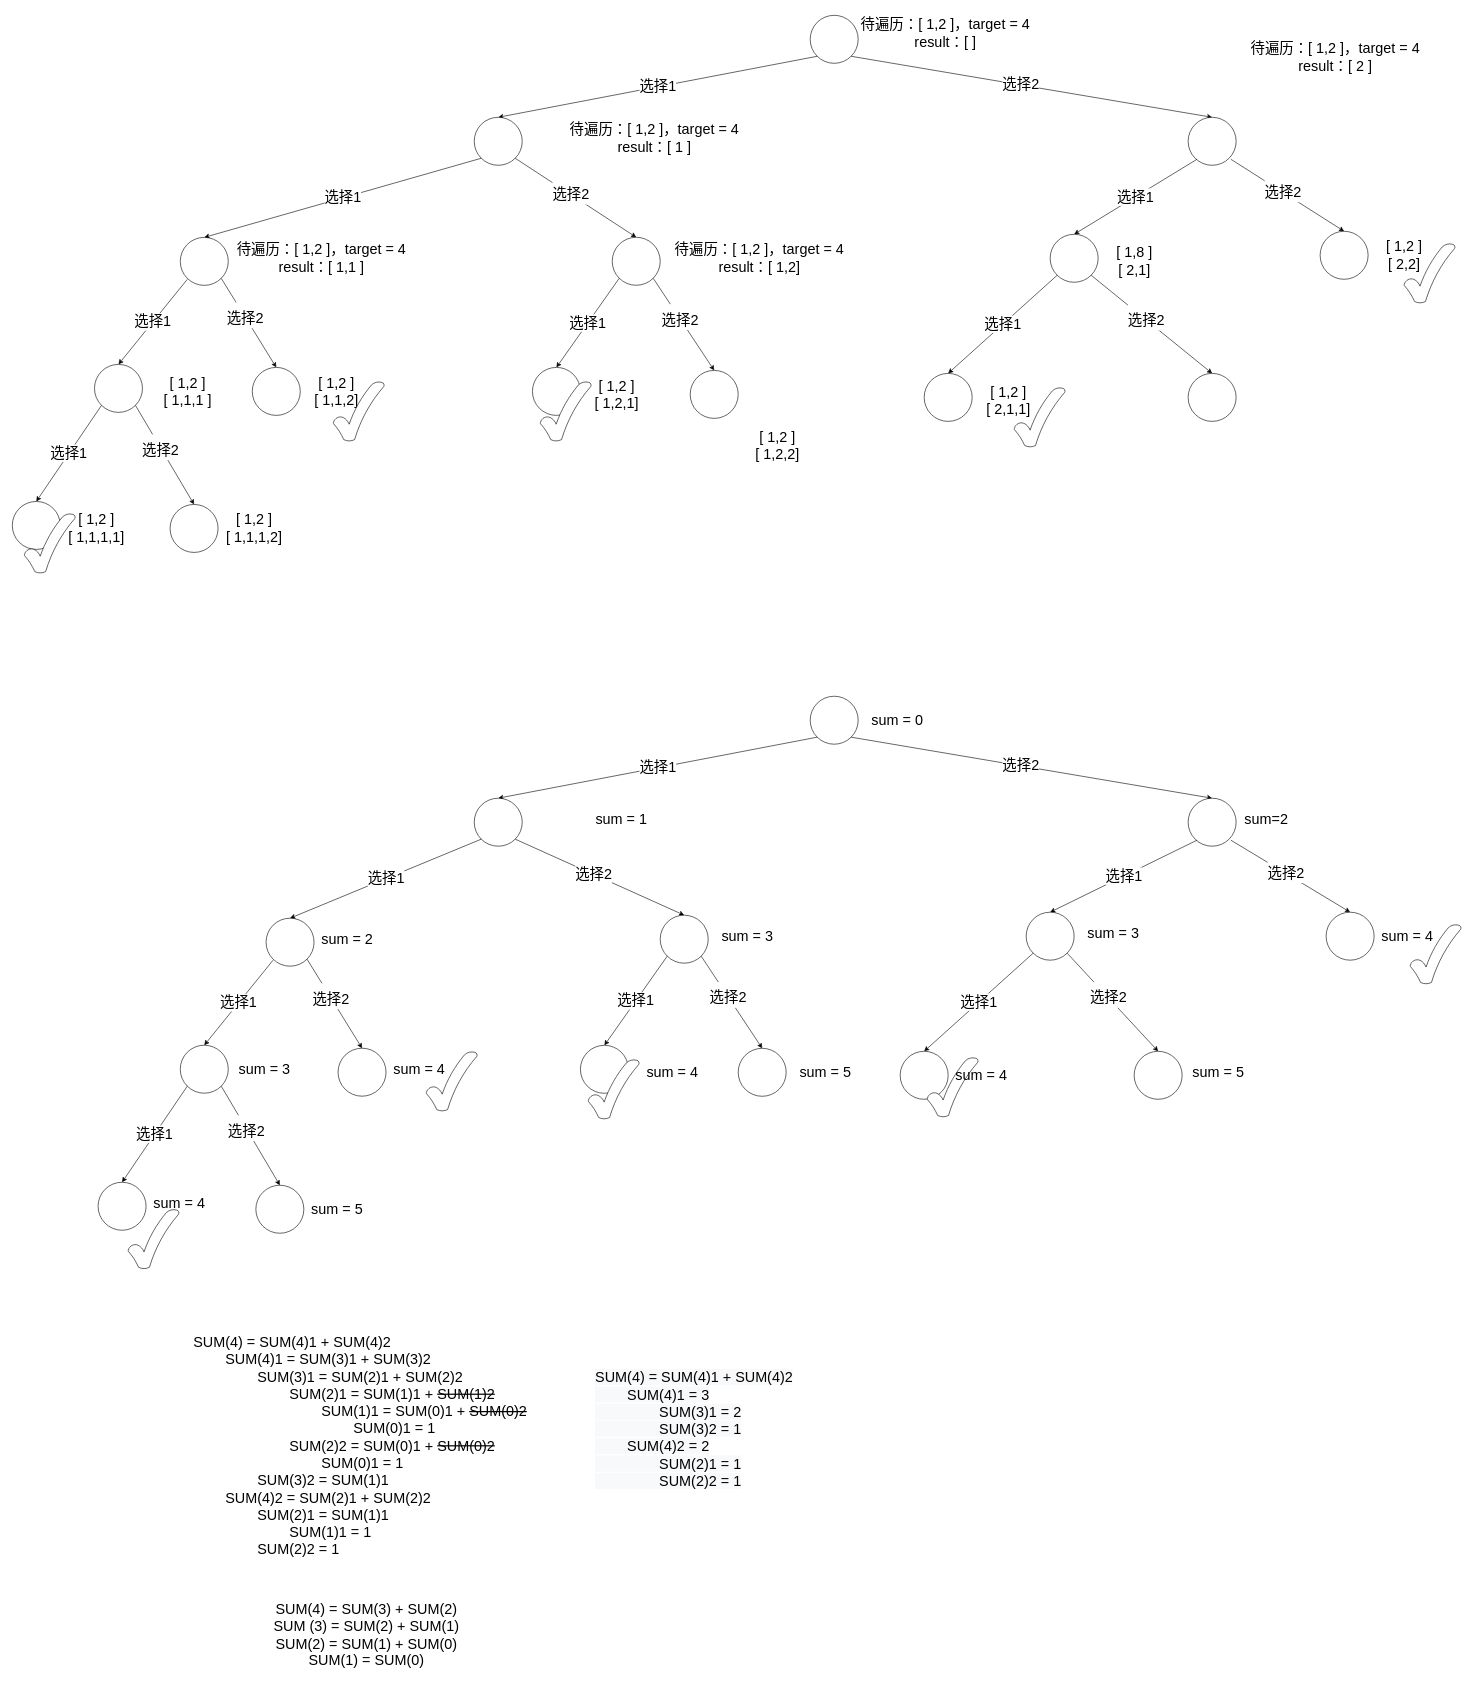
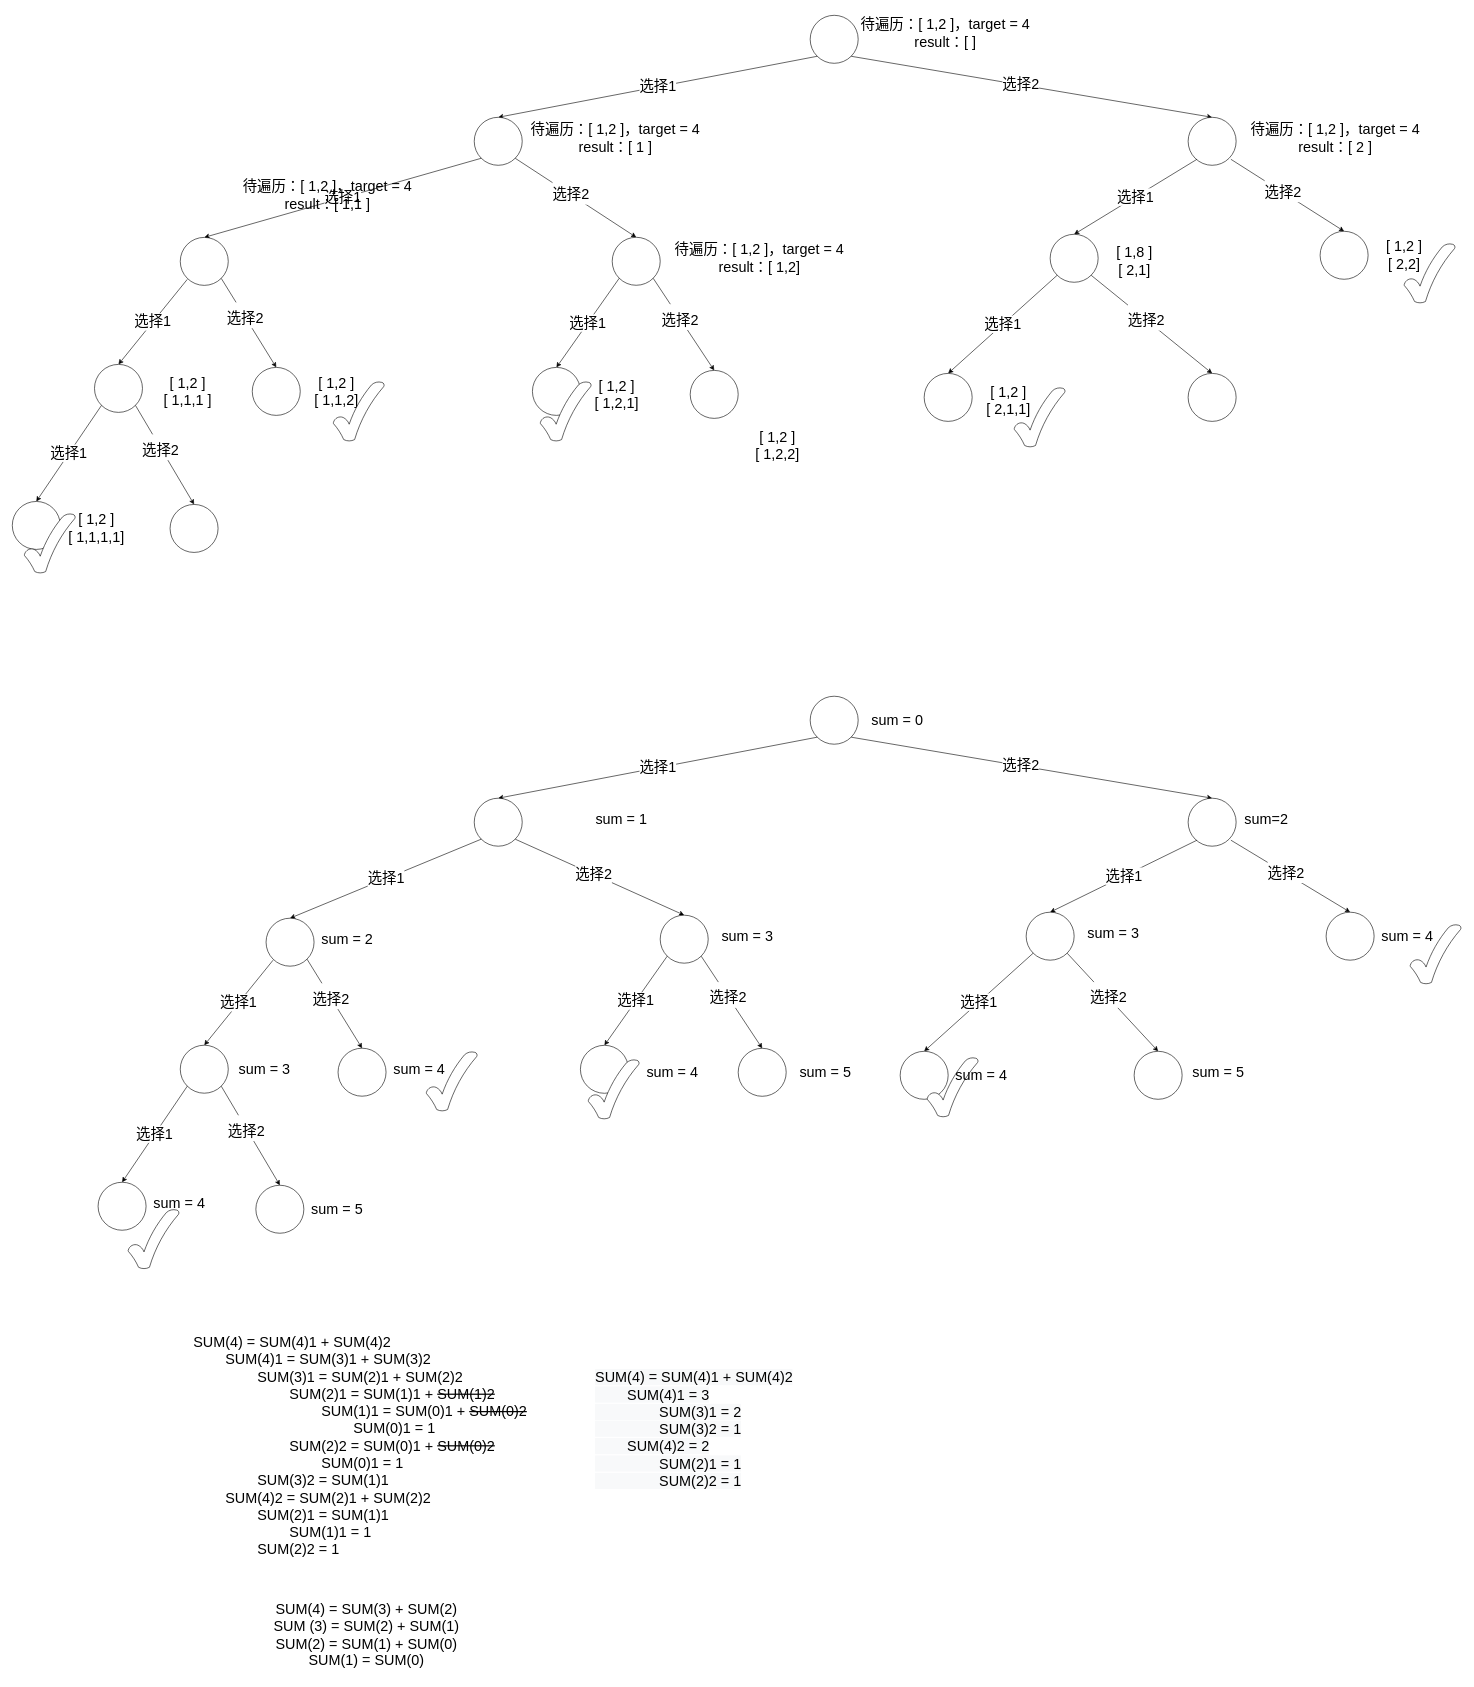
node "待遍历：[ 1,2 ]，target = 4 result：[ 2 ]": moved (1335, 57) -> (1335, 138)
node "待遍历：[ 1,2 ]，target = 4 result：[ 1 ]": moved (654, 138) -> (615, 138)
node "待遍历：[ 1,2 ]，target = 4 result：[ 1,1 ]": moved (321, 258) -> (327, 195)
node "[ 1,2 ] [ 1,1,1,2]": removed
